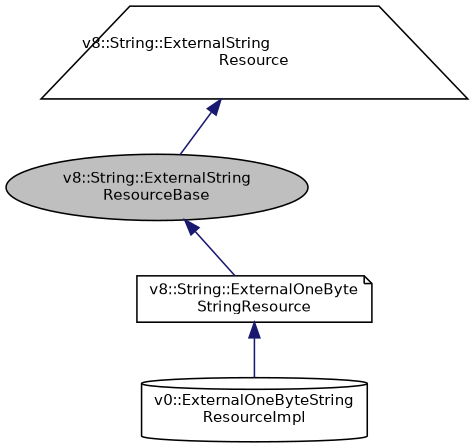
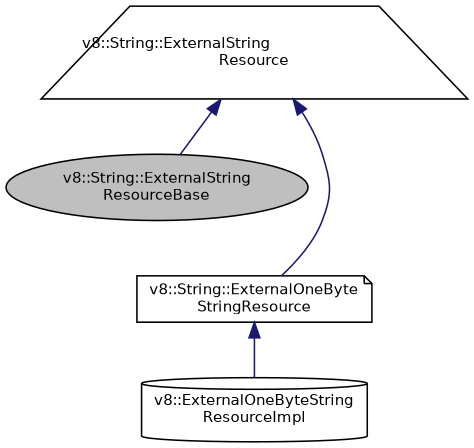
edge "v8::String::ExternalOneByte StringResource" -> "v8::String::ExternalString ResourceBase": now "v8::String::ExternalOneByte StringResource" -> "v8::String::ExternalString Resource"
node "v0::ExternalOneByteString ResourceImpl": label "v0::ExternalOneByteString ResourceImpl" -> "v8::ExternalOneByteString ResourceImpl"
